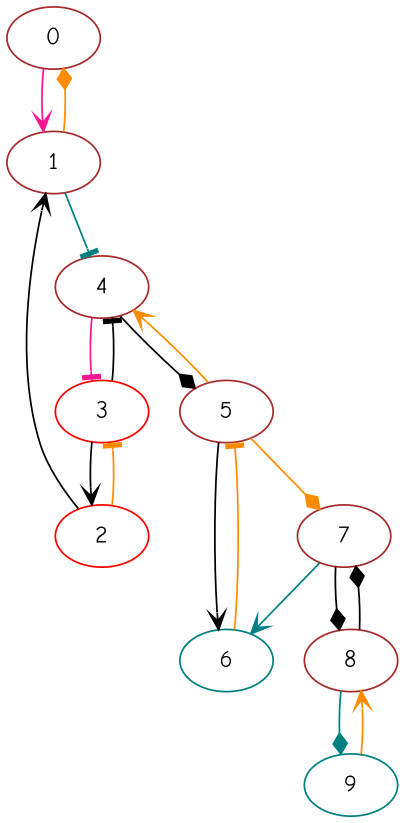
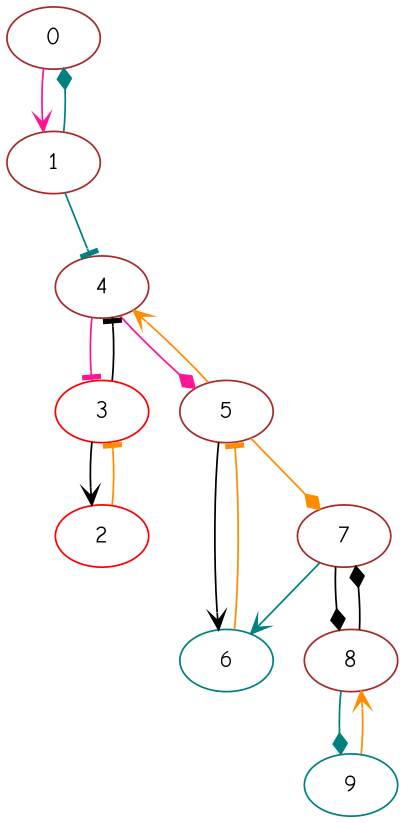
edge "1" -> "0": color darkorange -> teal
edge "4" -> "5": color black -> deeppink
edge "2" -> "1": removed
